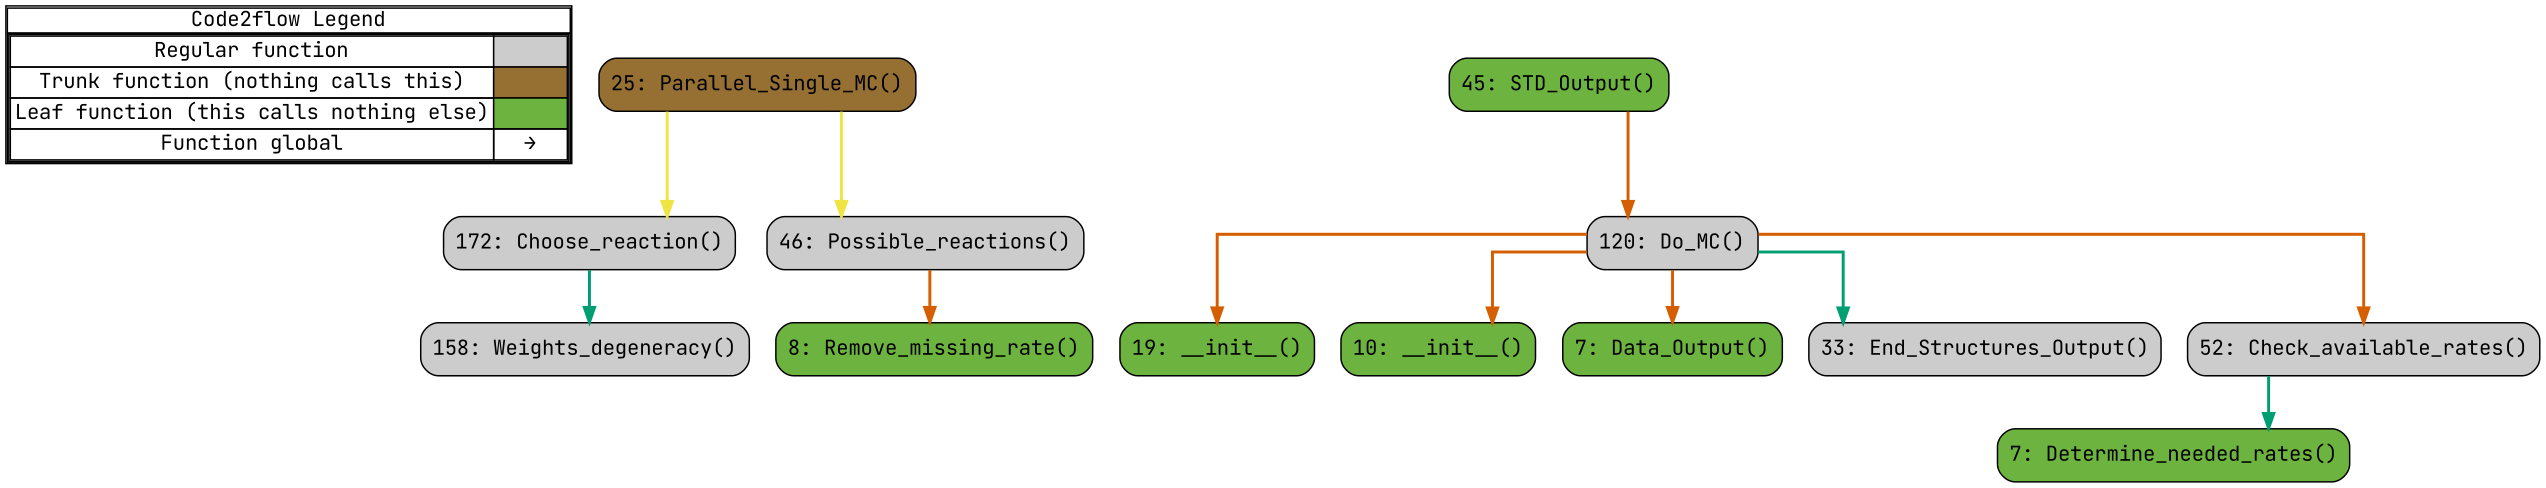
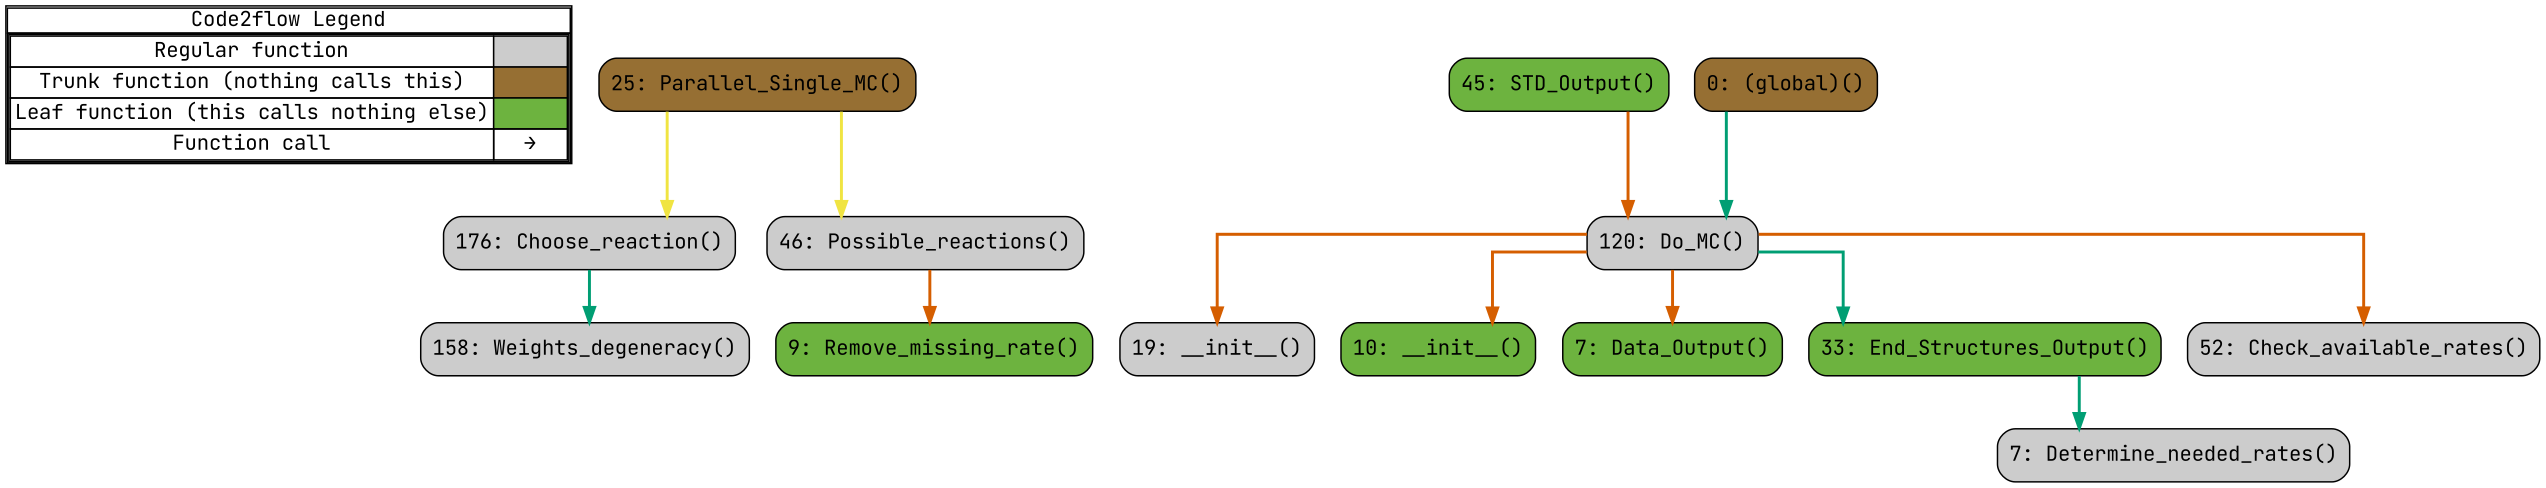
node "0: (global)()": added
node "Code2flow Legend": text "Function global" -> "Function call"
node "172: Choose_reaction()": label "172: Choose_reaction()" -> "176: Choose_reaction()"
node "8: Remove_missing_rate()": label "8: Remove_missing_rate()" -> "9: Remove_missing_rate()"
node "19: __init__()": fillcolor #6db33f -> #cccccc
node "33: End_Structures_Output()": fillcolor #cccccc -> #6db33f
edge "52: Check_available_rates()" -> "7: Determine_needed_rates()": now "33: End_Structures_Output()" -> "7: Determine_needed_rates()"
node "7: Determine_needed_rates()": fillcolor #6db33f -> #cccccc
